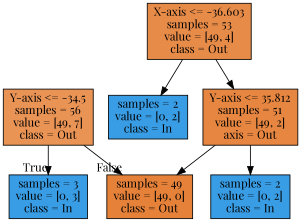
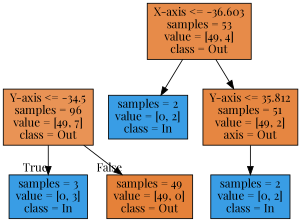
node "Y-axis <= -34.5 samples = 56 value = [49, 7] class = Out": label "Y-axis <= -34.5 samples = 56 value = [49, 7] class = Out" -> "Y-axis <= -34.5 samples = 96 value = [49, 7] class = Out"
edge "Y-axis <= 35.812 samples = 51 value = [49, 2] axis = Out" -> "samples = 49 value = [49, 0] class = Out": removed
